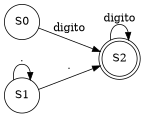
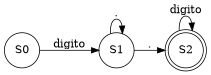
edge "S0" -> "S2": now "S0" -> "S1"
